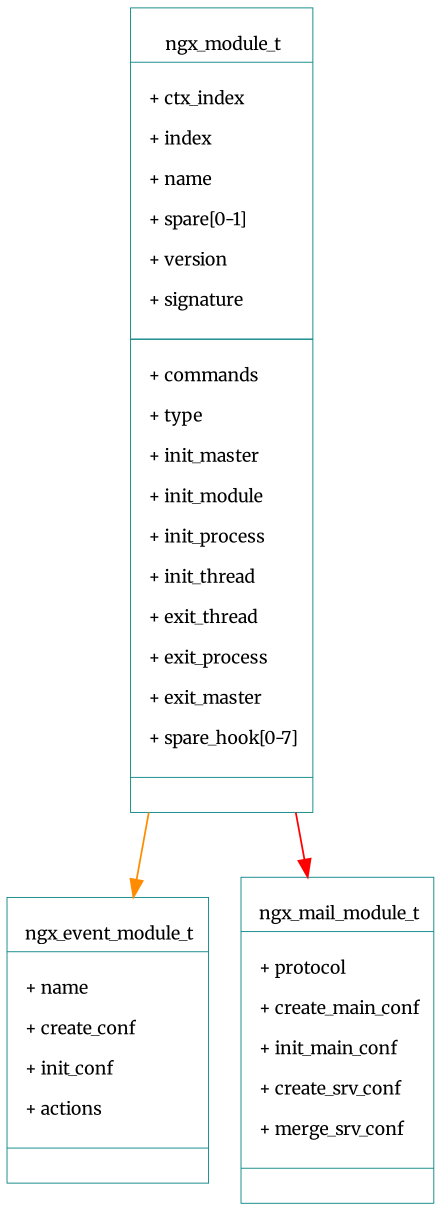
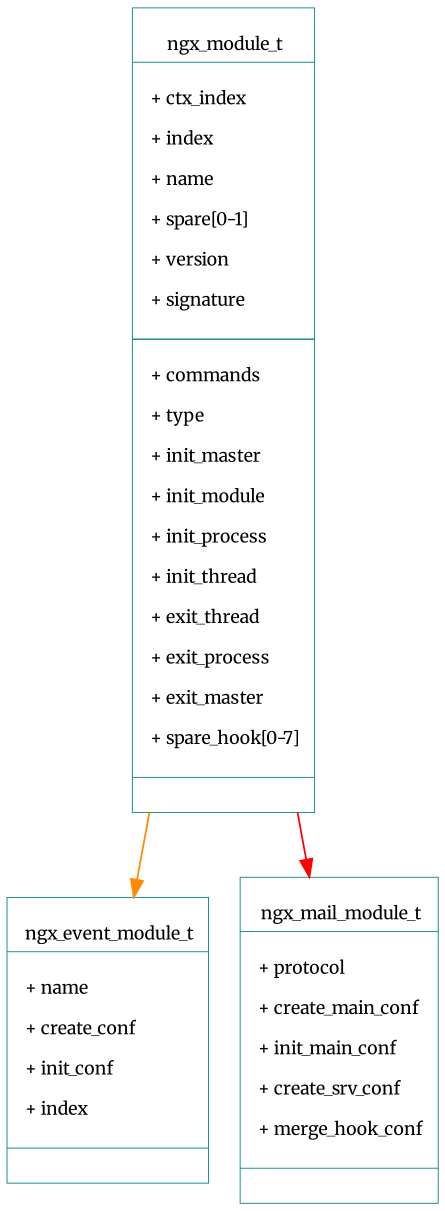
node "ngx_event_module_t": text "+ actions" -> "+ index"
node "ngx_mail_module_t": text "+ merge_srv_conf" -> "+ merge_hook_conf"
